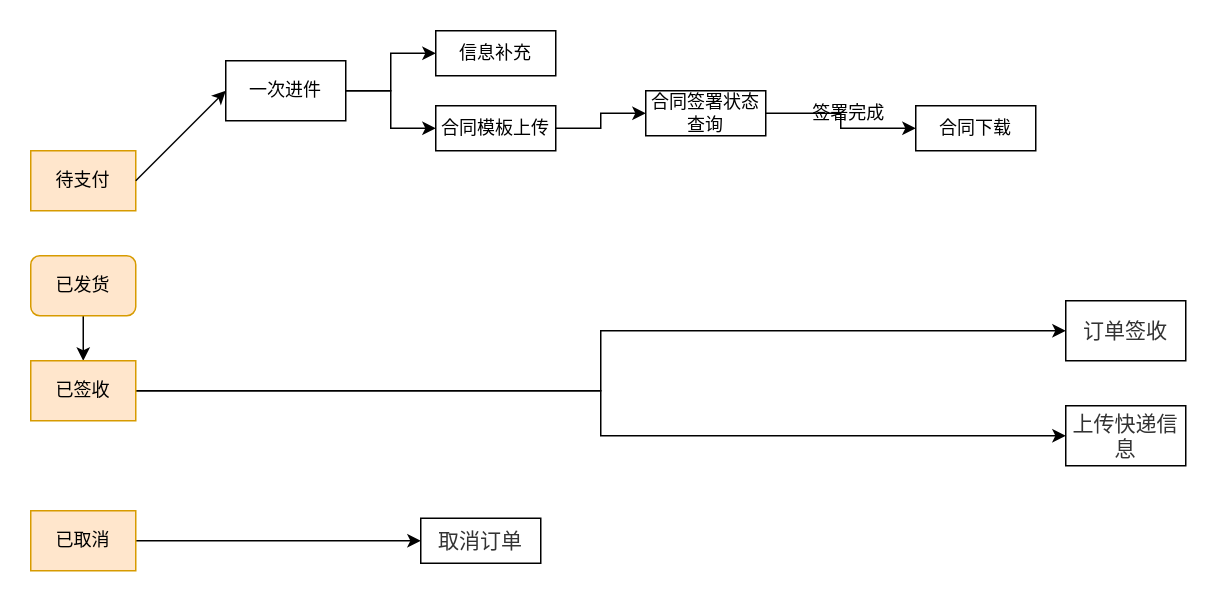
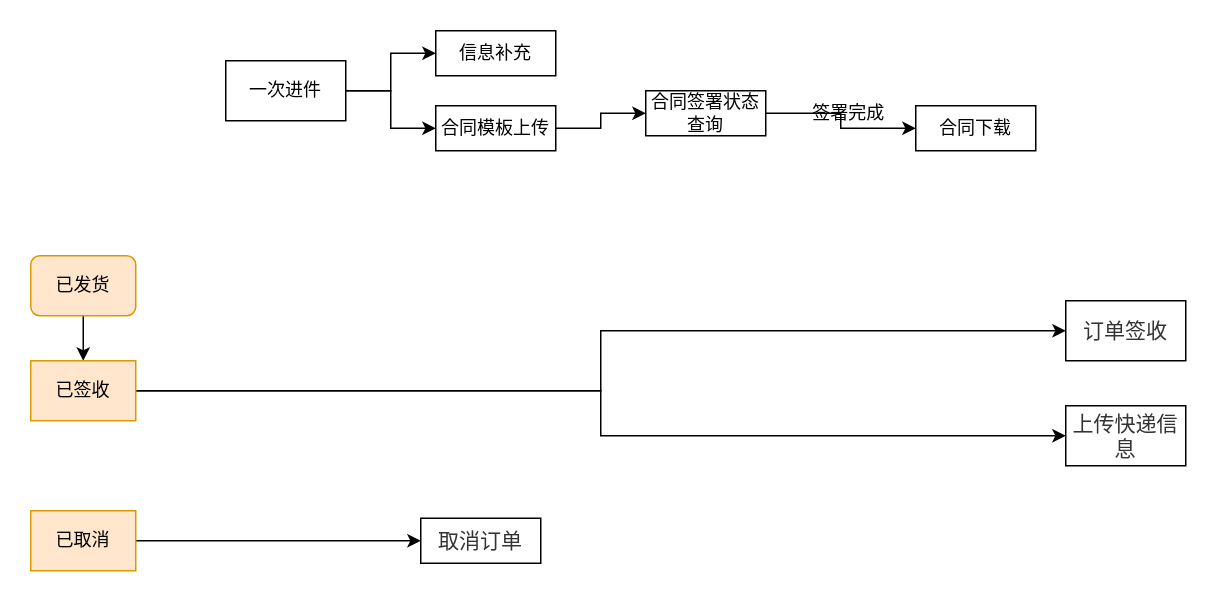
edge "待支付" -> "一次进件": removed
node "待支付": removed
